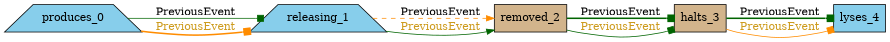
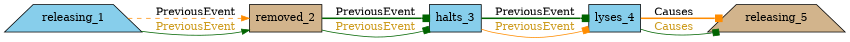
node "produces_0": removed
node "halts_3": fillcolor tan -> skyblue
node "releasing_5": added
